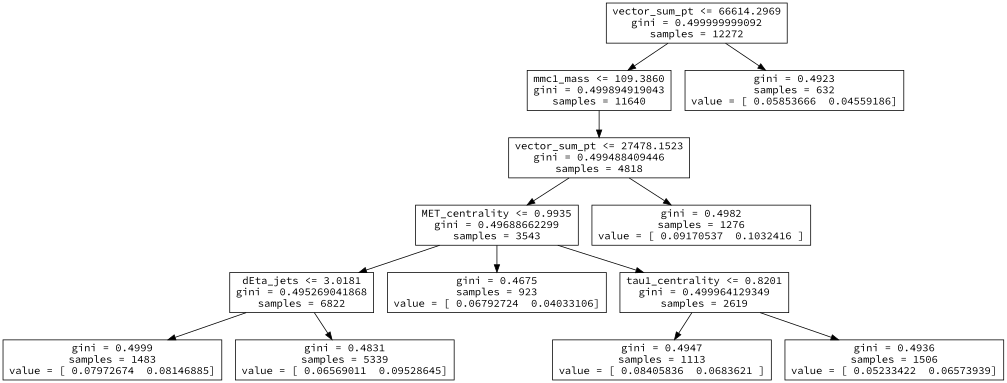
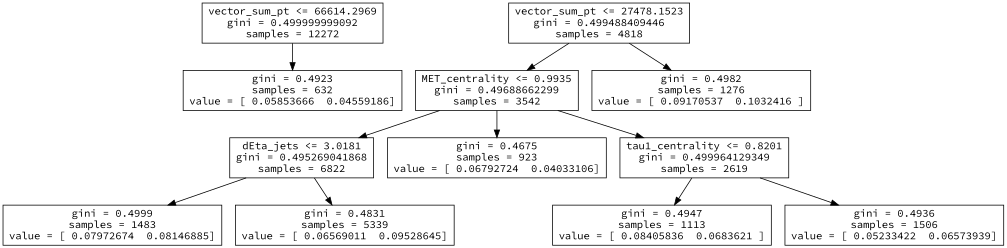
node "mmc1_mass <= 109.3860 gini = 0.499894919043 samples = 11640": removed
node "MET_centrality <= 0.9935 gini = 0.49688662299 samples = 3543": label "MET_centrality <= 0.9935 gini = 0.49688662299 samples = 3543" -> "MET_centrality <= 0.9935 gini = 0.49688662299 samples = 3542"
